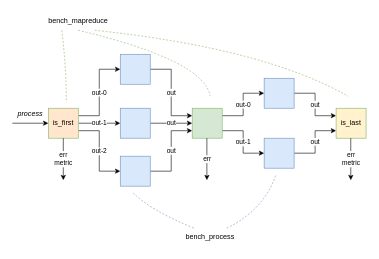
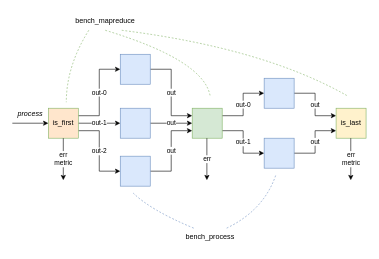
node "bench_mapreduce": moved (78, 21) -> (105, 21)
